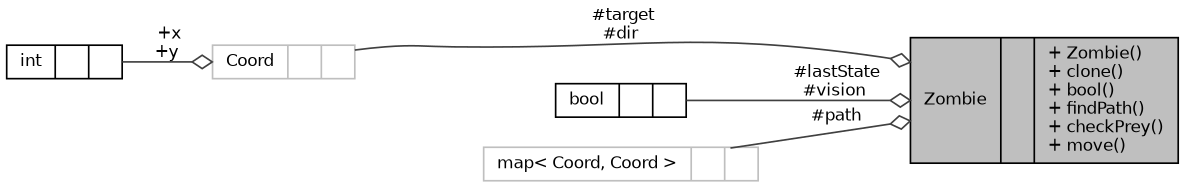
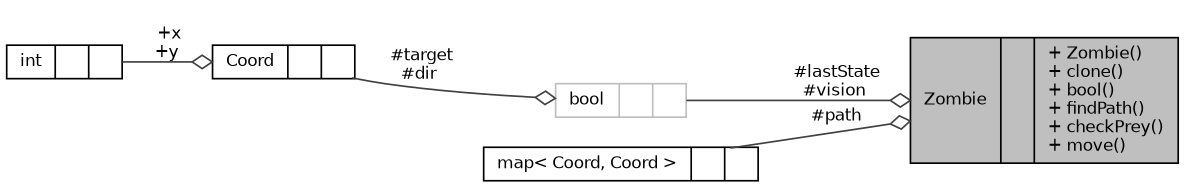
edge "Coord" -> "Zombie": now "Coord" -> "bool"
node "Coord": color grey75 -> black
node "bool": color black -> grey75
node "map< Coord, Coord >": color grey75 -> black
